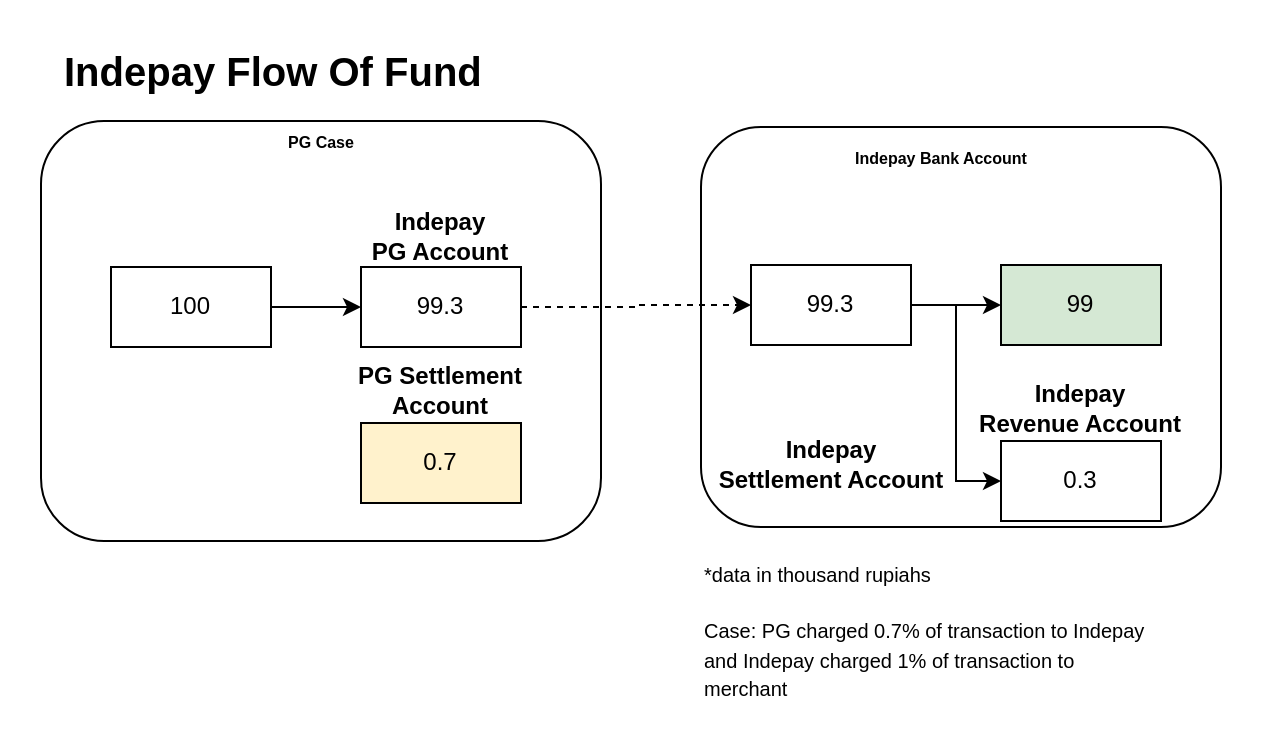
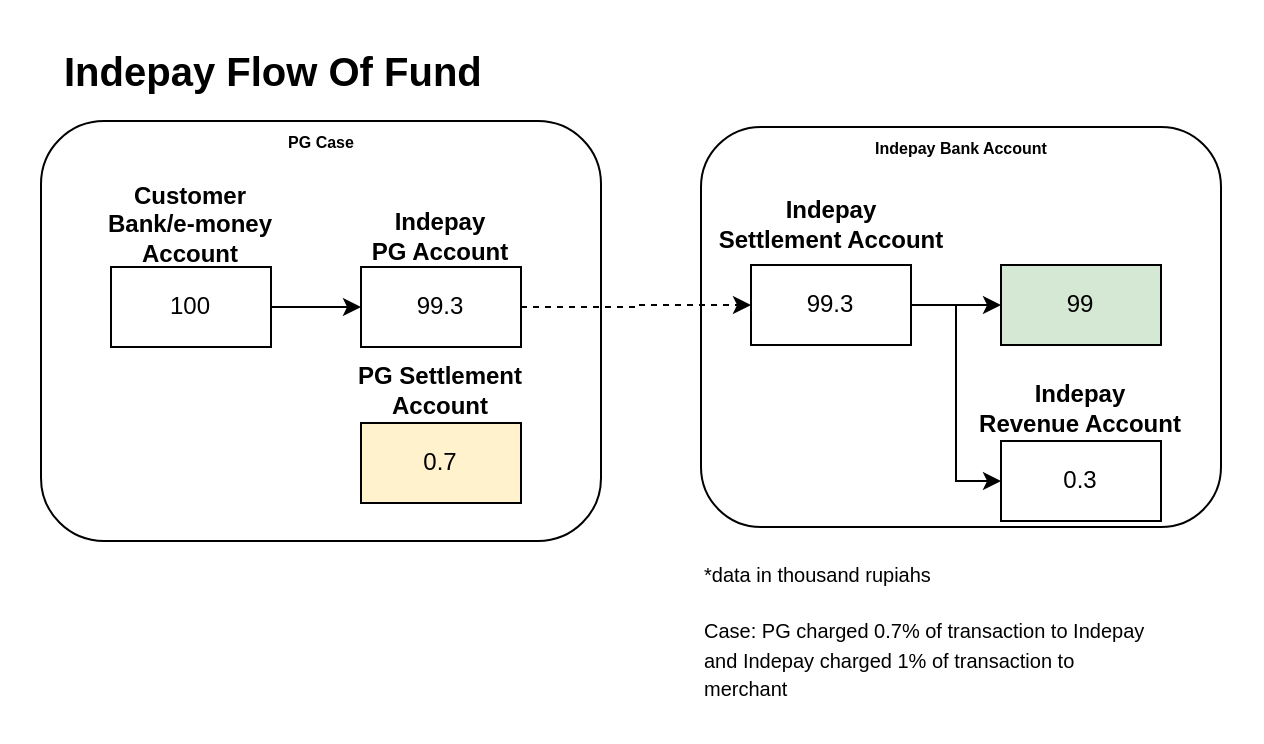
node "Indepay Bank Account": moved (941, 157) -> (961, 147)
node "Customer Bank/e-money Account": added
node "Indepay Settlement Account": moved (831, 465) -> (831, 225)
